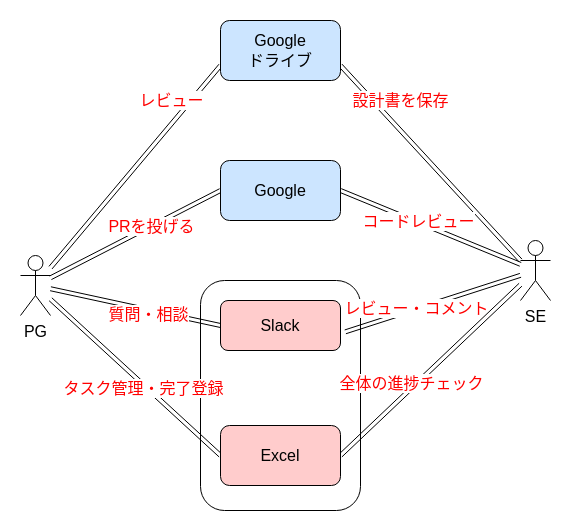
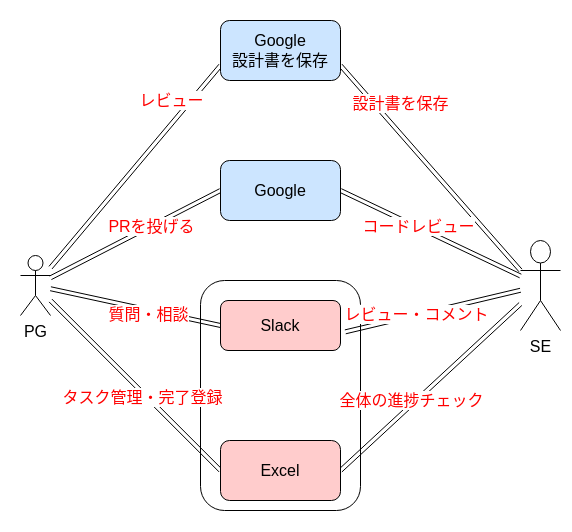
node "Google ドライブ": label "Google ドライブ" -> "Google 設計書を保存"
node "SE": size 30x60 -> 40x90
node "Excel": moved (281, 456) -> (281, 471)
